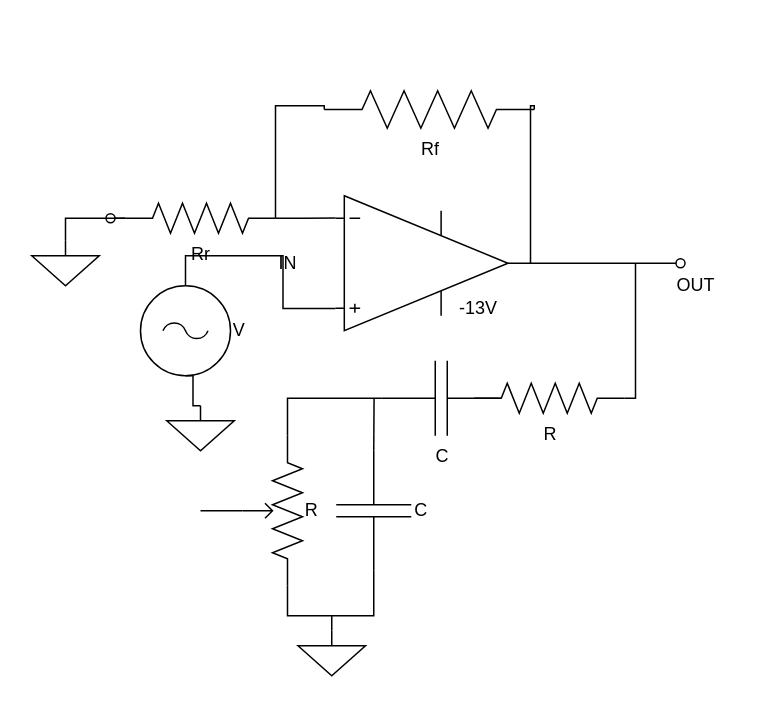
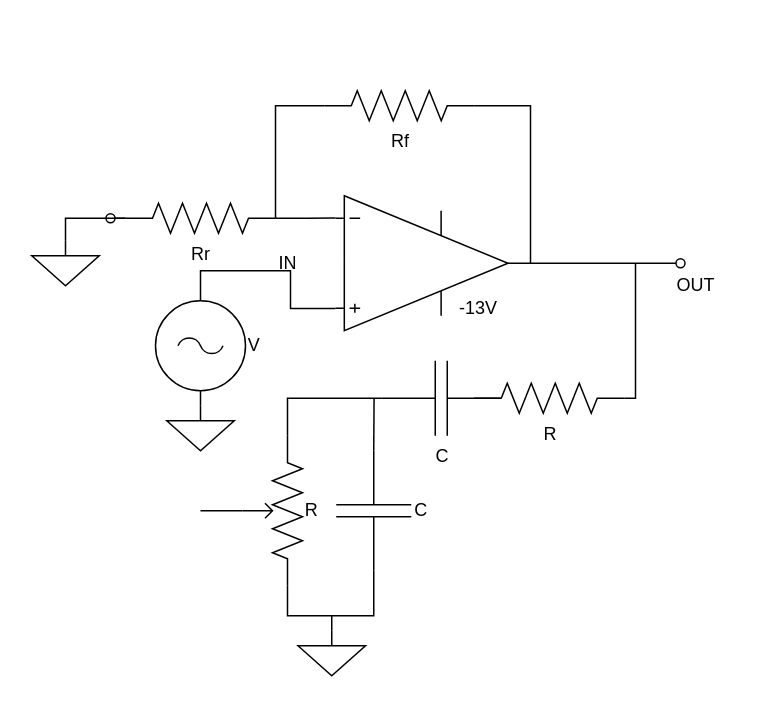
node "Rf": size 210x38 -> 150x30
node "V": moved (185, 331) -> (200, 346)
